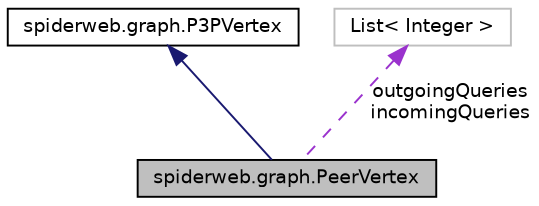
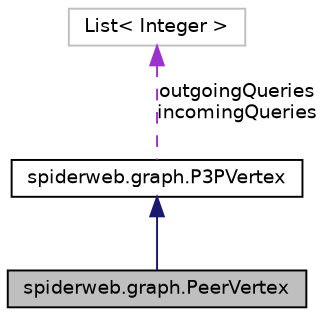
edge "spiderweb.graph.PeerVertex" -> "List< Integer >": now "spiderweb.graph.P3PVertex" -> "List< Integer >"
